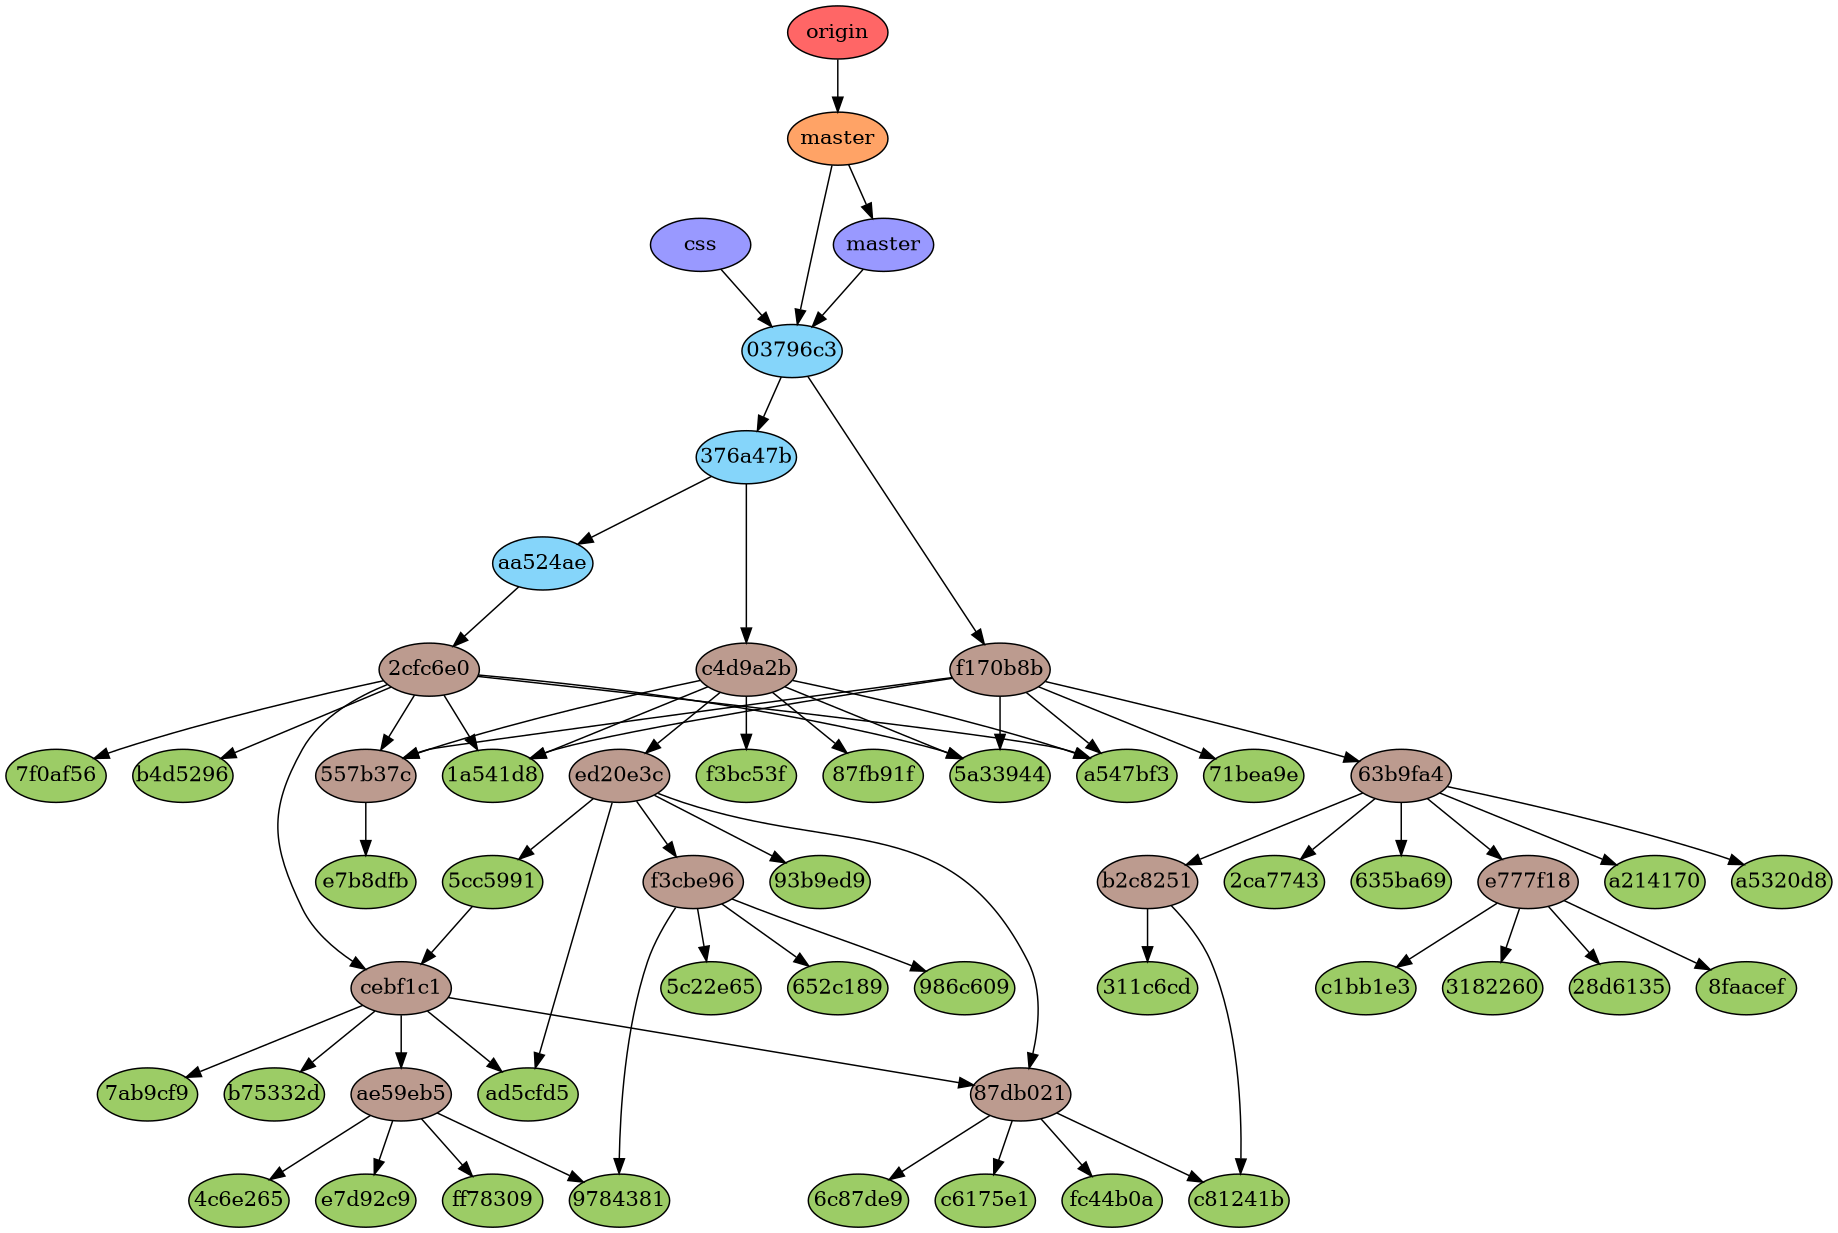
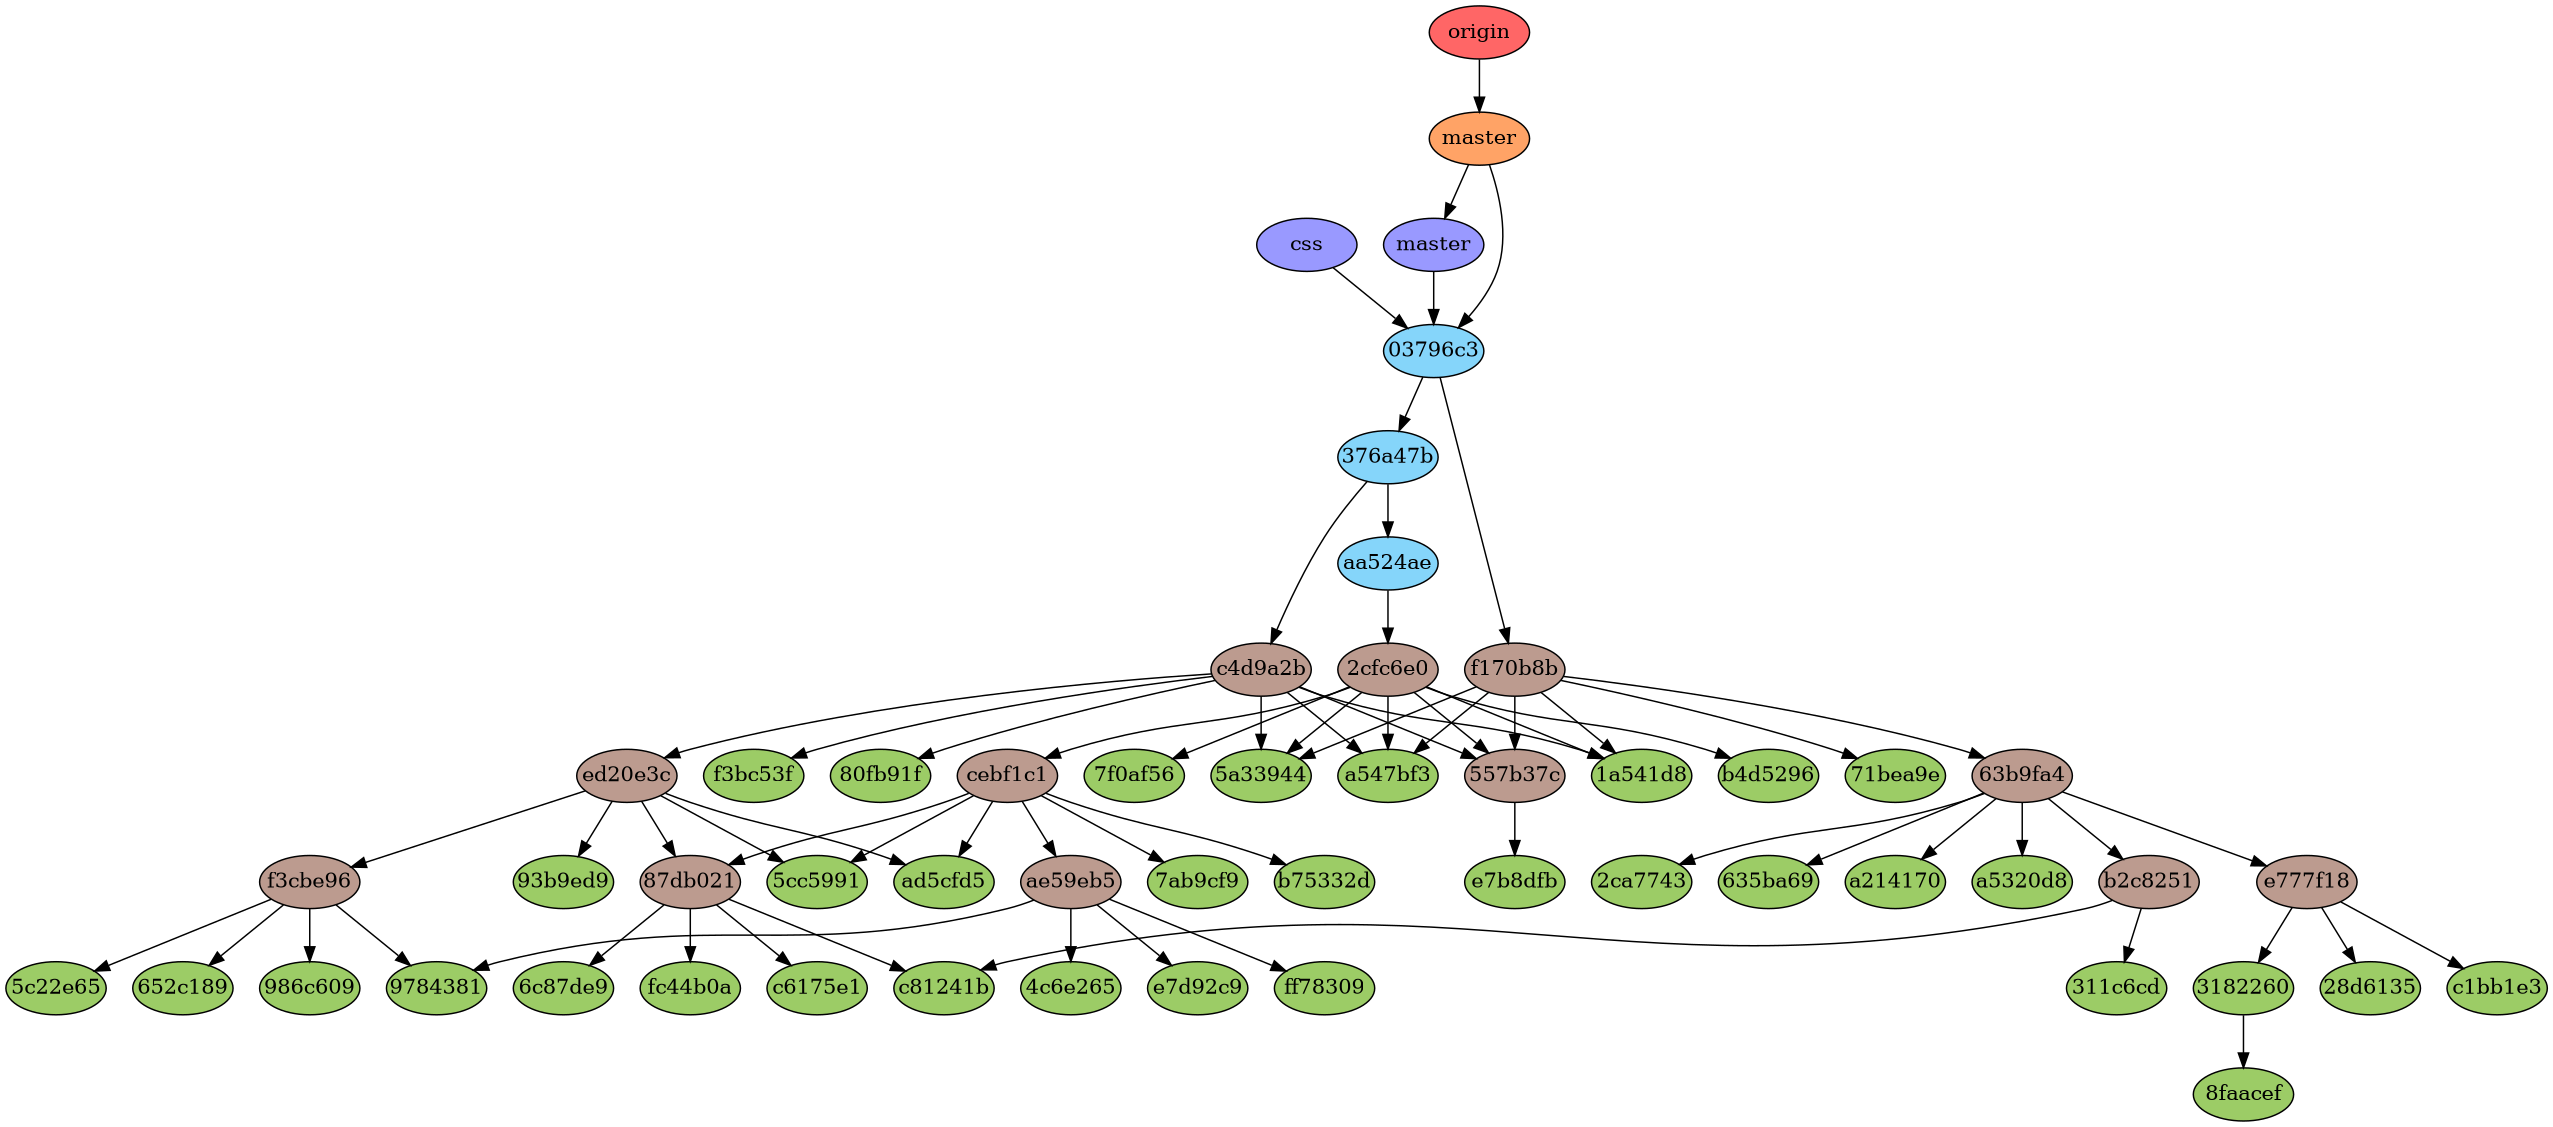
node "87fb91f": label "87fb91f" -> "80fb91f"
edge "5cc5991" -> "cebf1c1": reversed
edge "e777f18" -> "8faacef": now "3182260" -> "8faacef"
